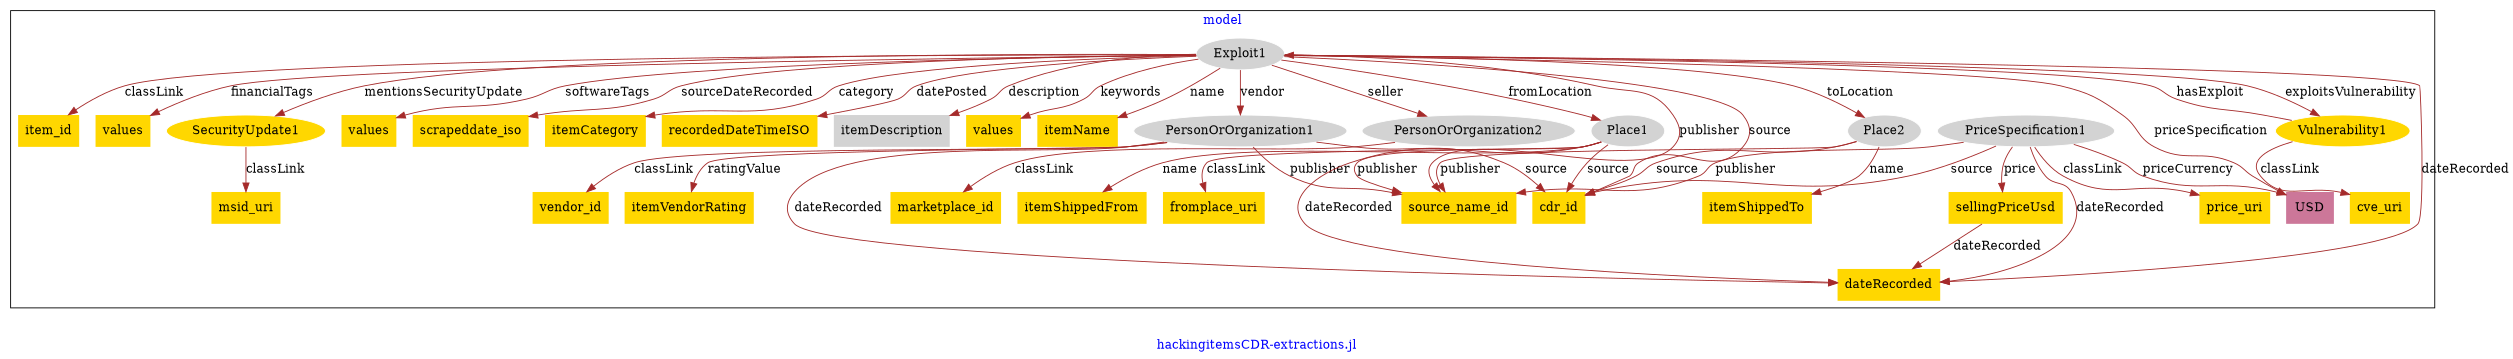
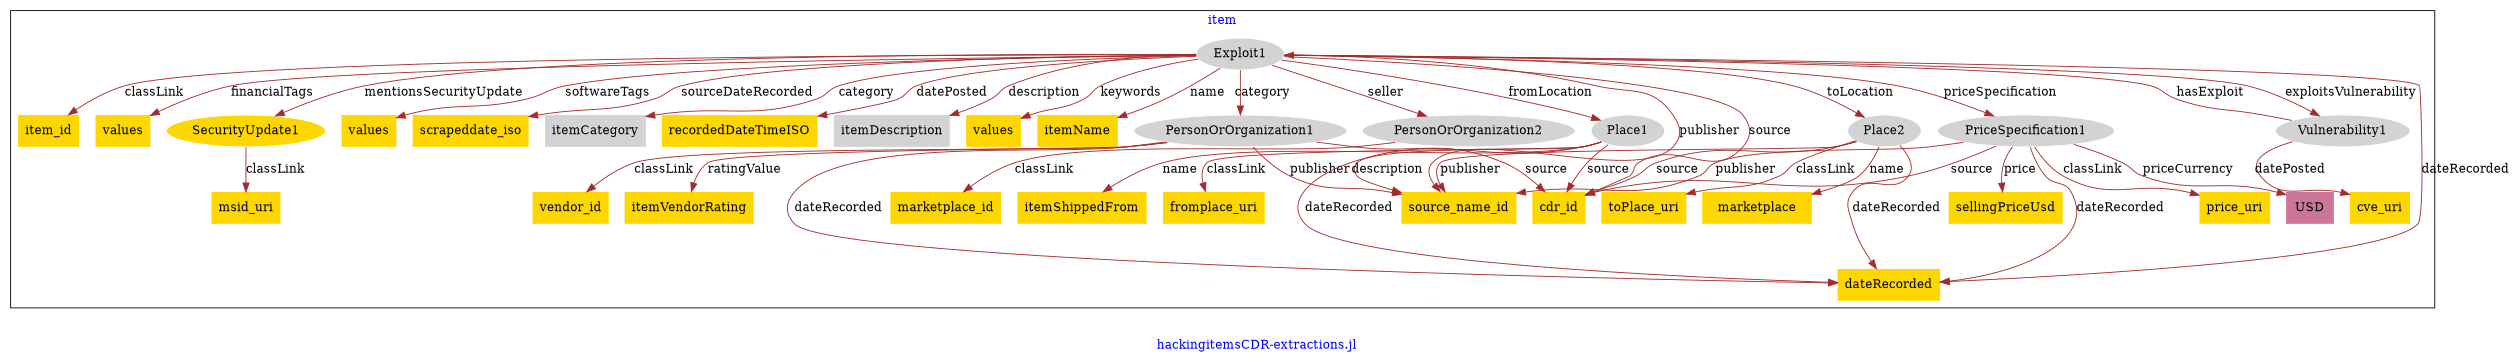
cluster "model": label "model" -> "item"
edge "Exploit1" -> "USD": now "Exploit1" -> "PriceSpecification1"
edge "Exploit1" -> "PersonOrOrganization1": label "vendor" -> "category"
node "itemCategory": fillcolor gold -> lightgray
node "Vulnerability1": fillcolor gold -> lightgray
edge "Place1" -> "source_name_id": label "publisher" -> "description"
edge "Vulnerability1" -> "cve_uri": label "classLink" -> "datePosted"
node "toPlace_uri": added
node "itemShippedTo": label "itemShippedTo" -> "marketplace"
edge "sellingPriceUsd" -> "dateRecorded": now "Place2" -> "dateRecorded"
